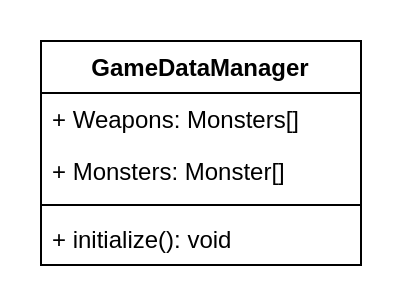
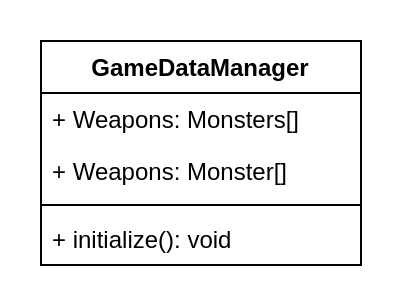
node "+ Monsters: Monster[]": label "+ Monsters: Monster[]" -> "+ Weapons: Monster[]"
